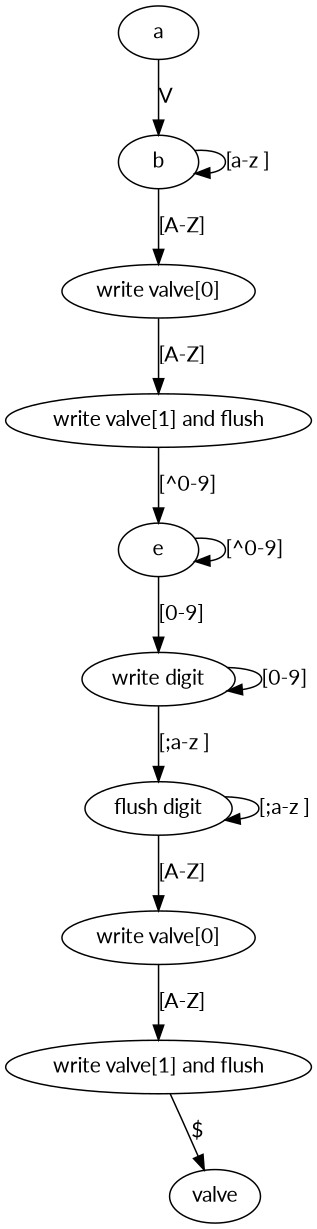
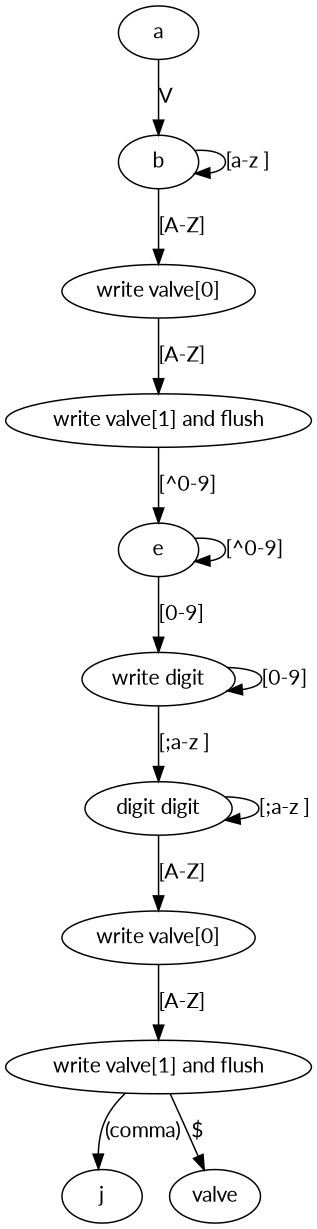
node "flush digit": label "flush digit" -> "digit digit"
node "j": added
